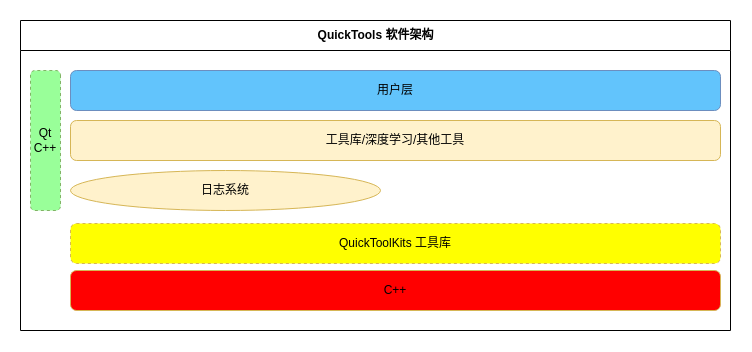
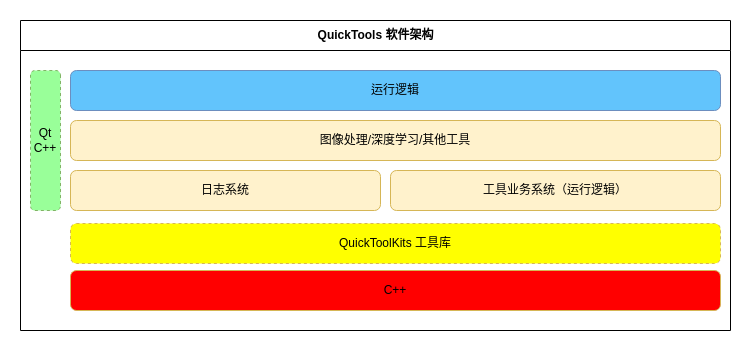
node "用户层": label "用户层" -> "运行逻辑"
node "工具库/深度学习/其他工具": label "工具库/深度学习/其他工具" -> "图像处理/深度学习/其他工具"
node "日志系统": shape ellipse -> rounded rectangle
node "工具业务系统（运行逻辑）": added
